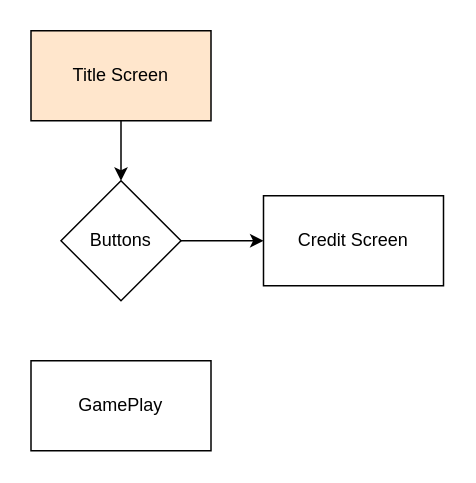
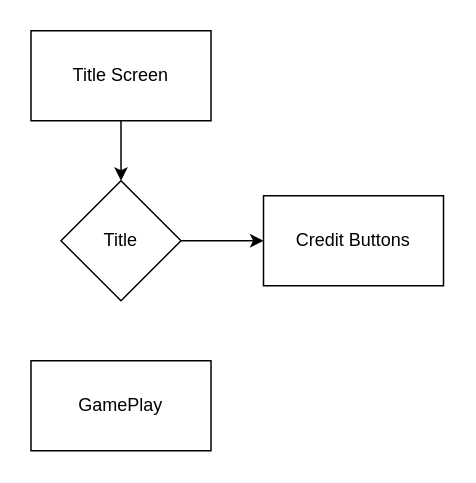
node "Title Screen": fillcolor #ffe6cc -> #ffffff
node "Buttons": label "Buttons" -> "Title"
node "Credit Screen": label "Credit Screen" -> "Credit Buttons"
